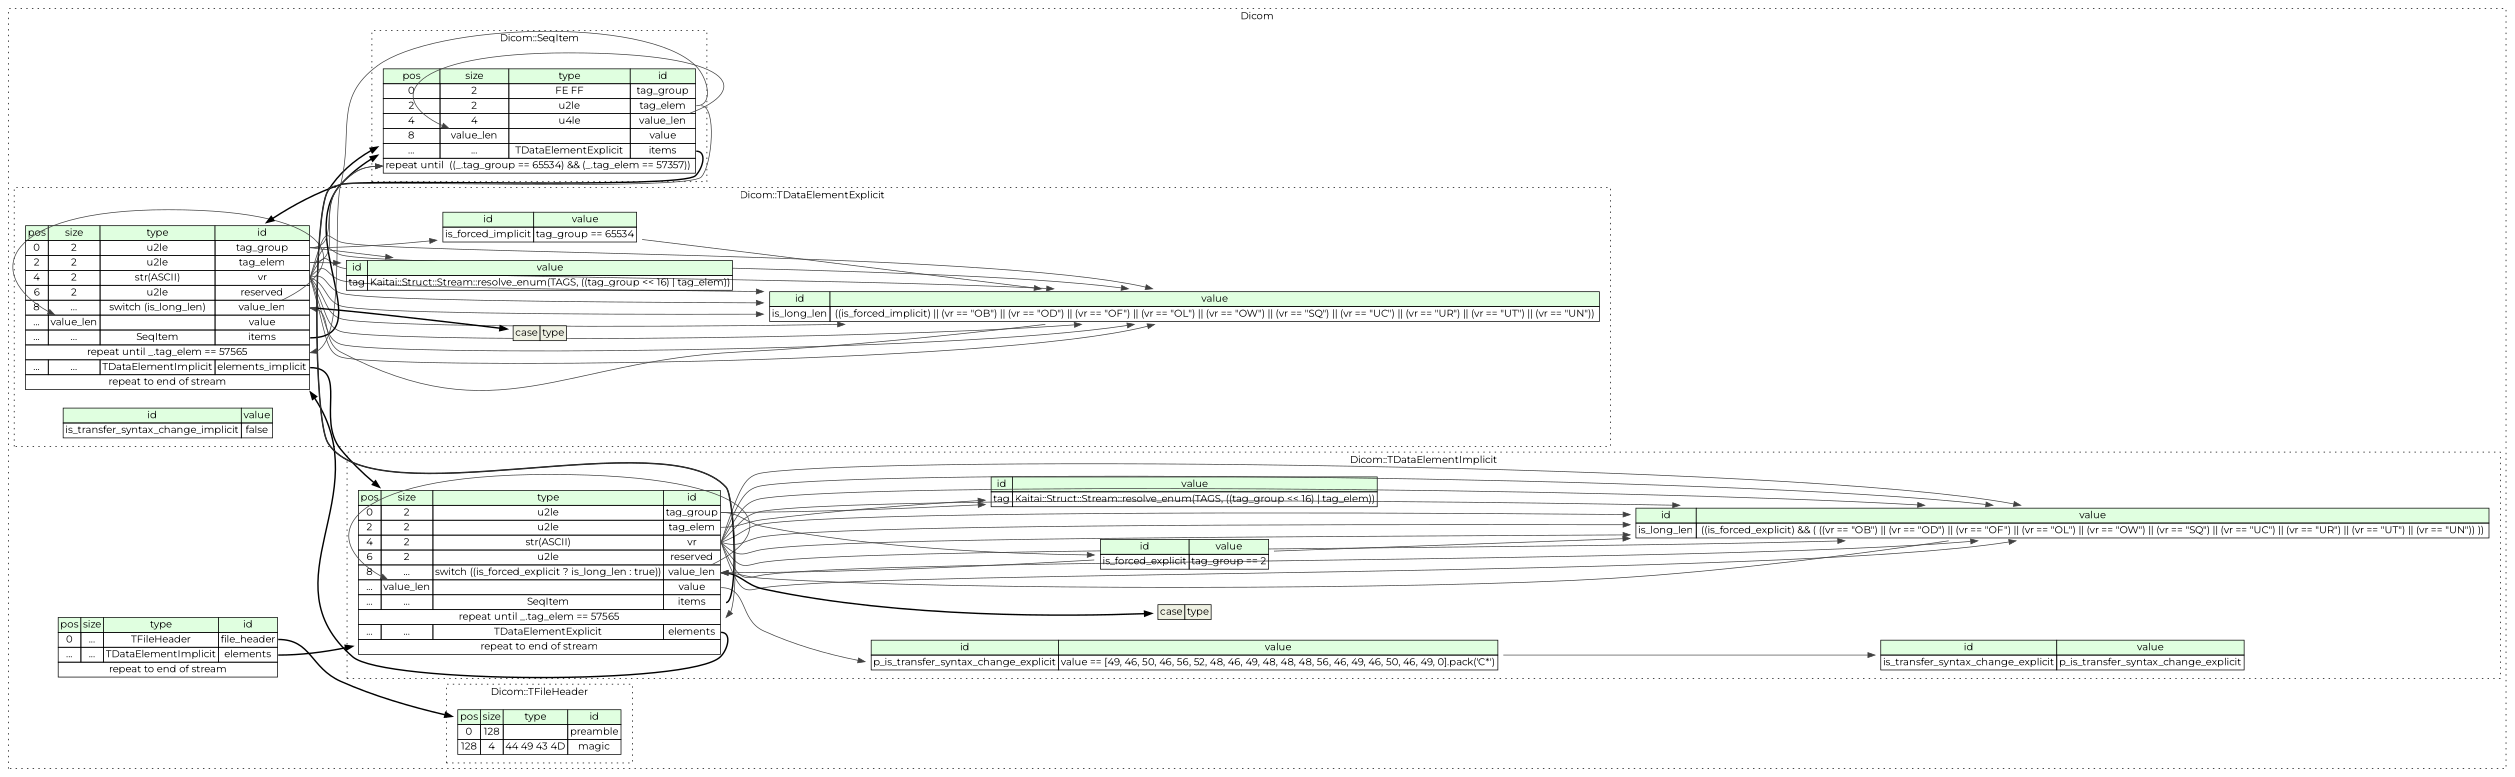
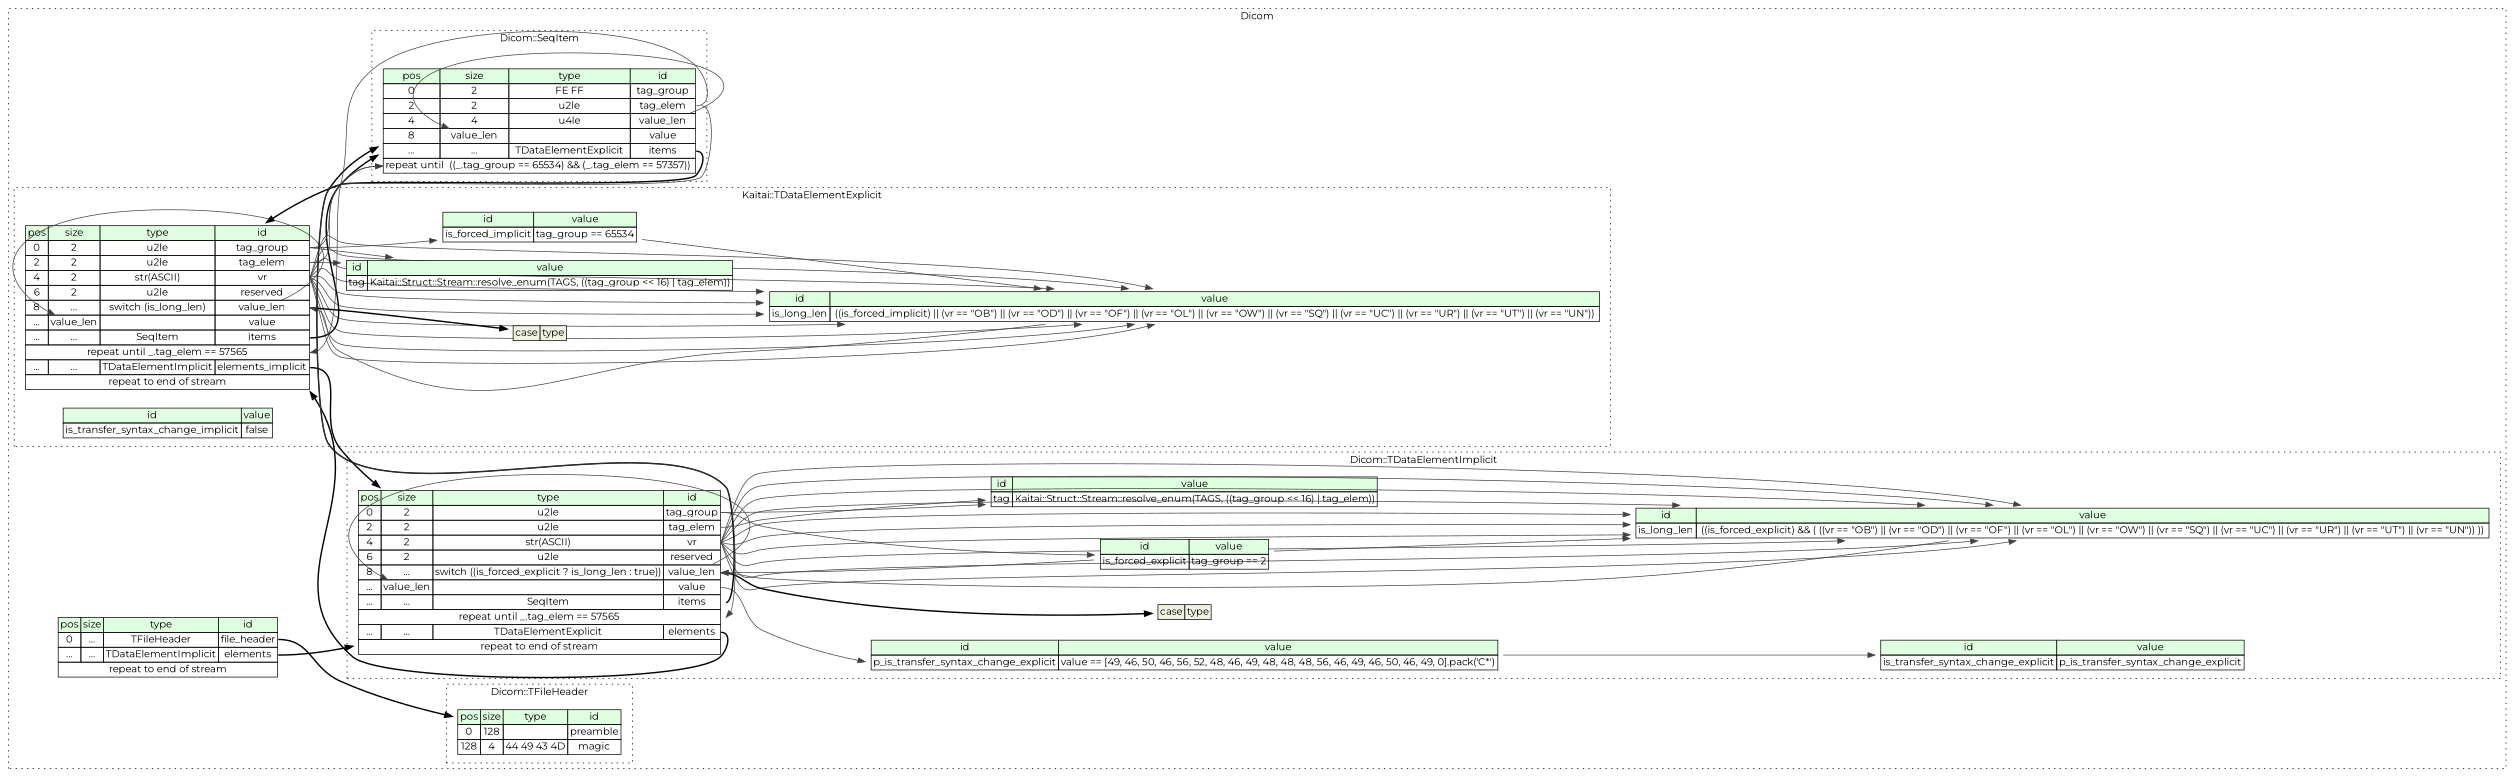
cluster "Dicom::TDataElementExplicit": label "Dicom::TDataElementExplicit" -> "Kaitai::TDataElementExplicit"
